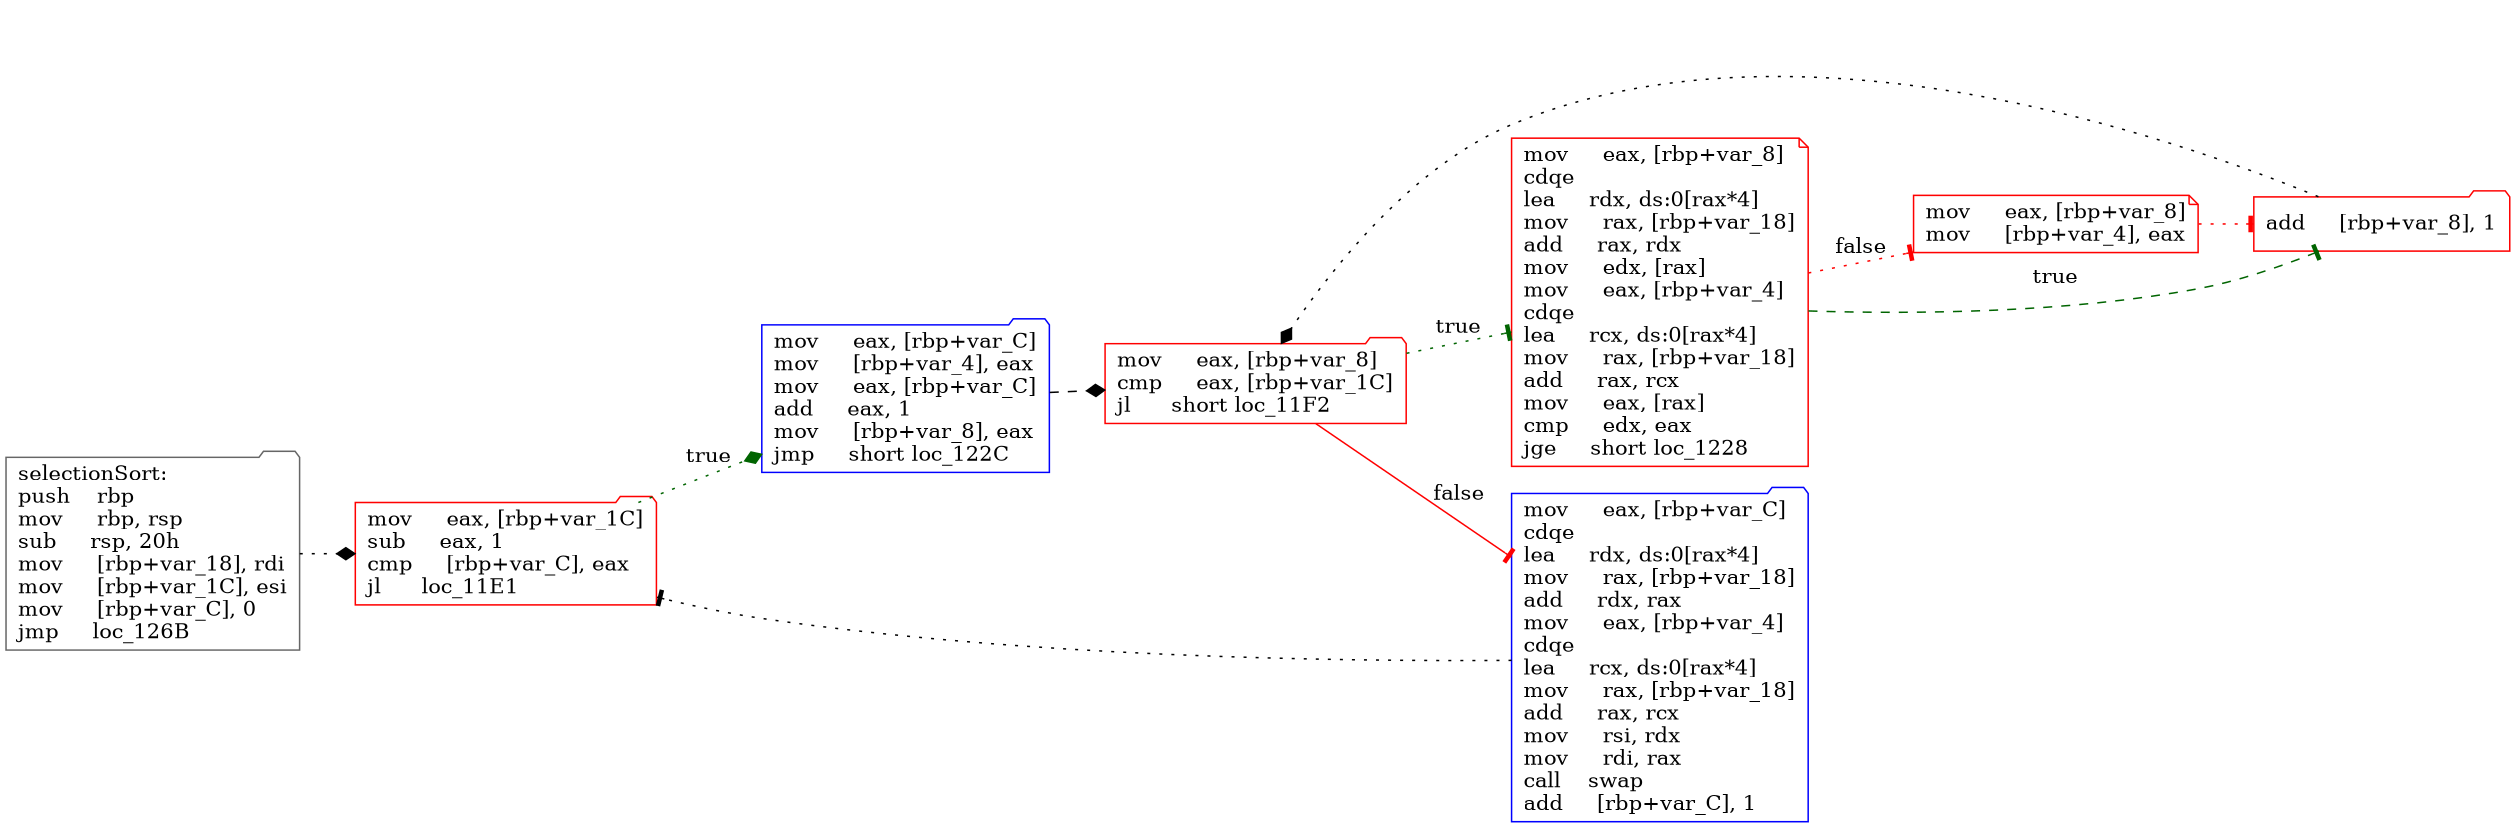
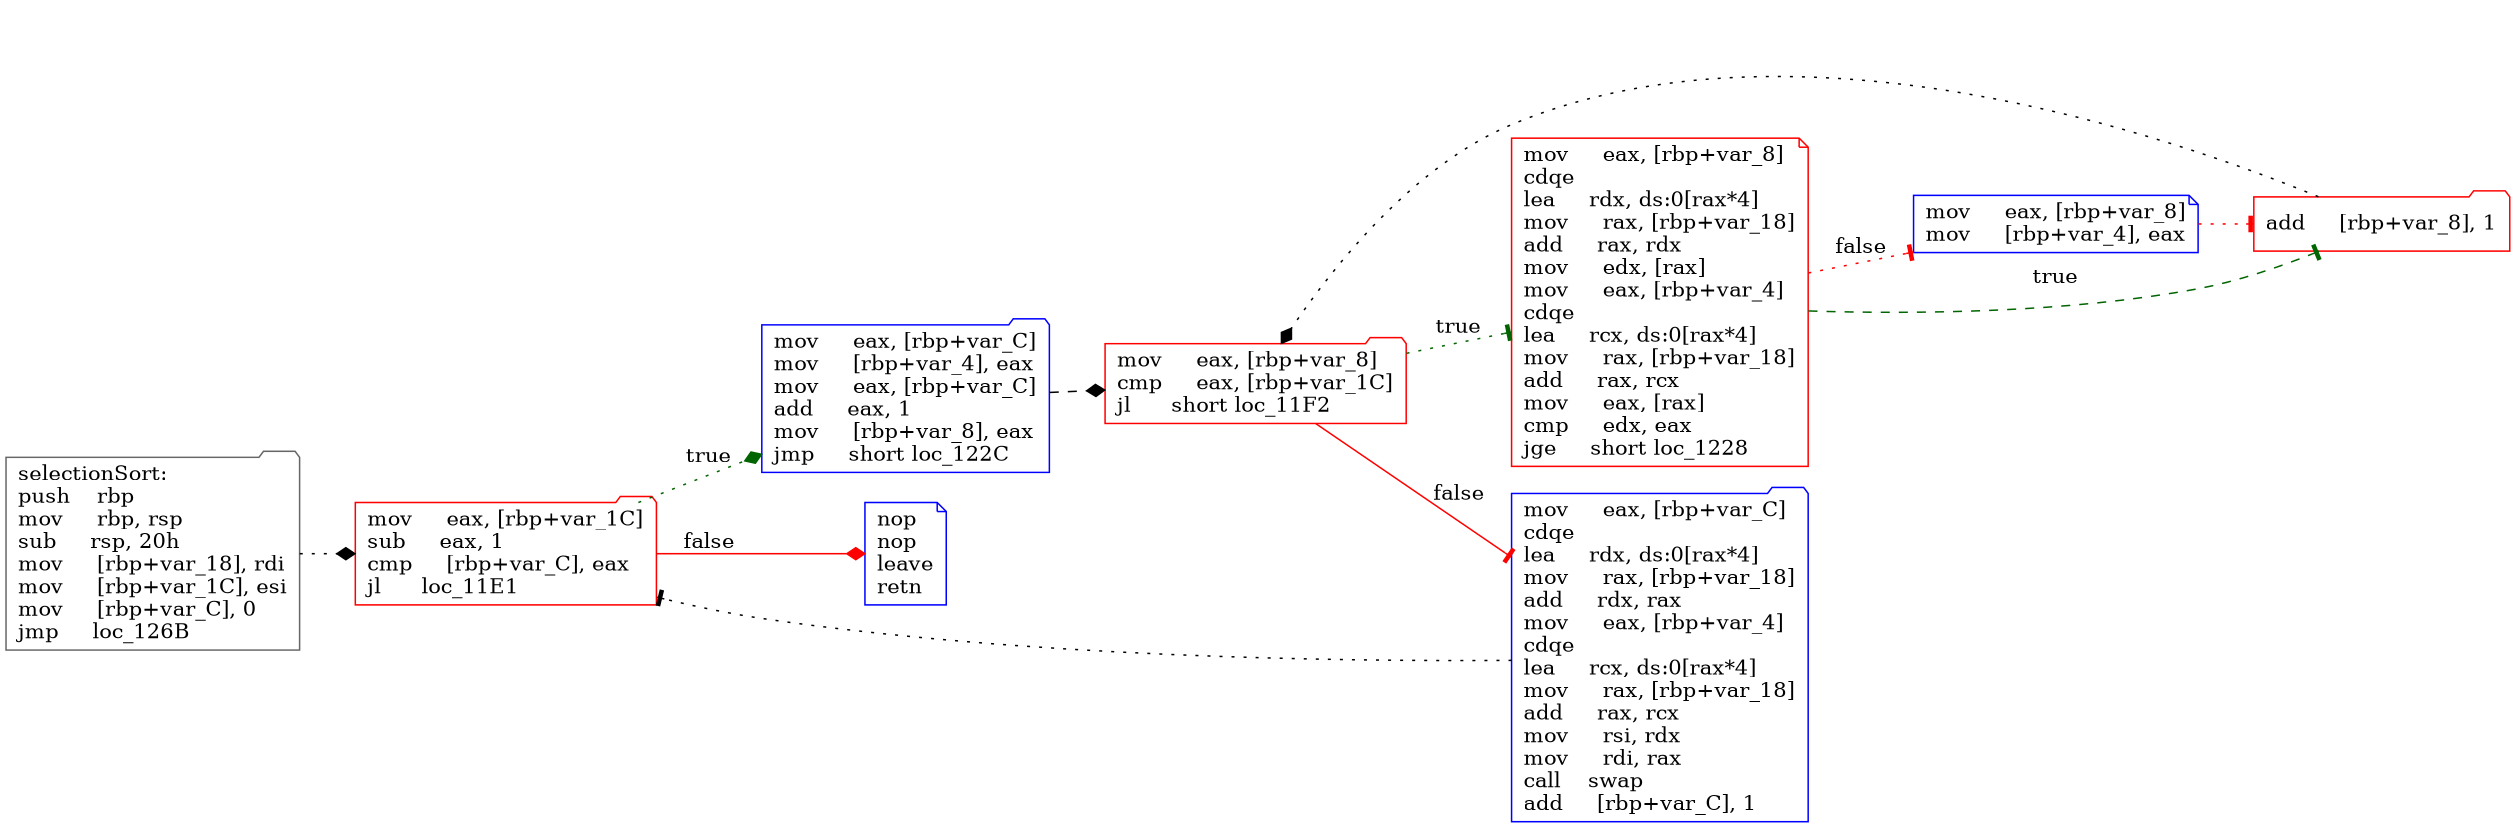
node "mov     eax, [rbp+var_8] mov     [rbp+var_4], eax": color red -> blue
node "nop nop leave retn": added
